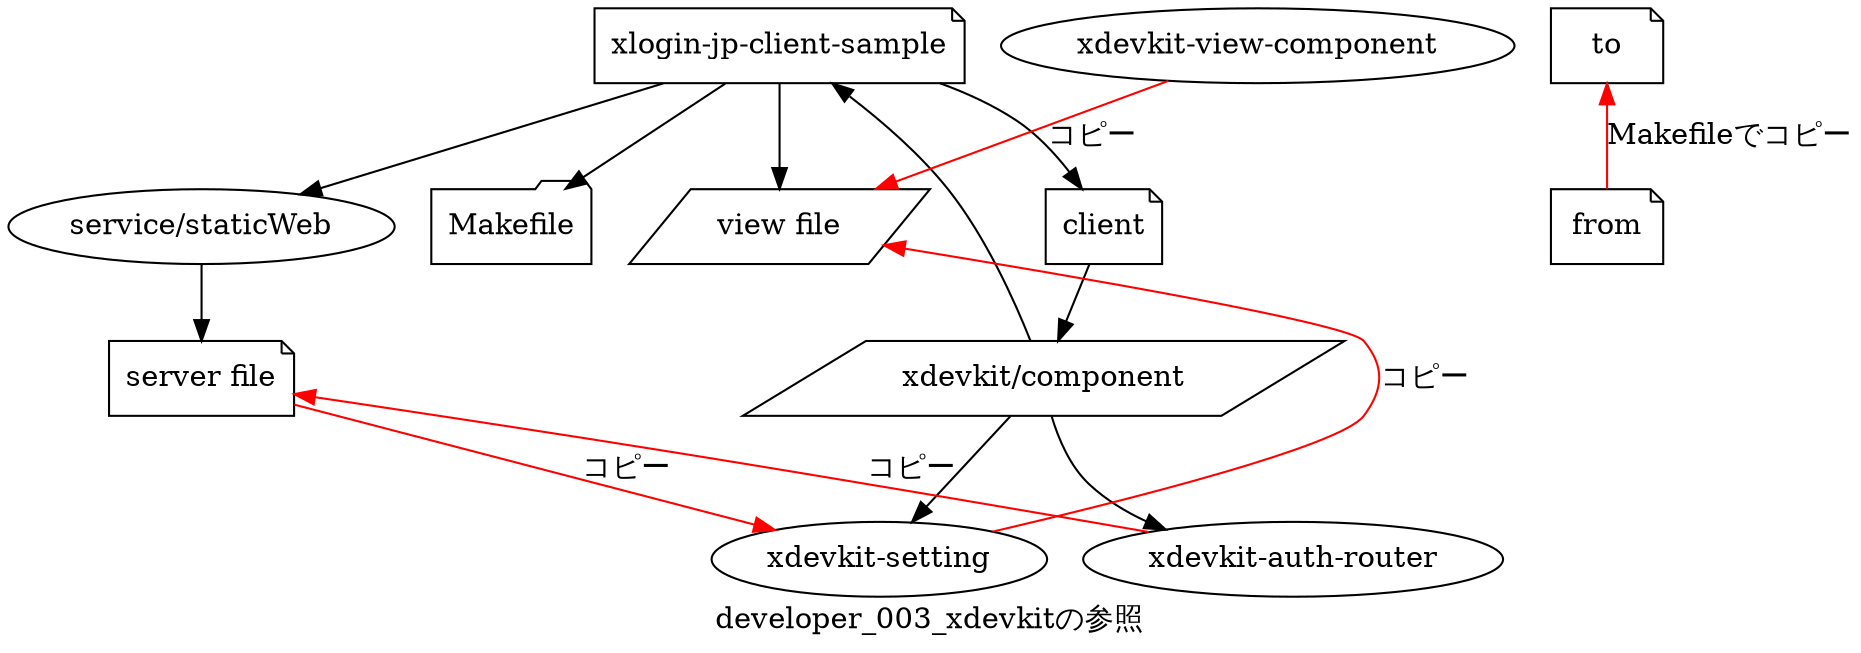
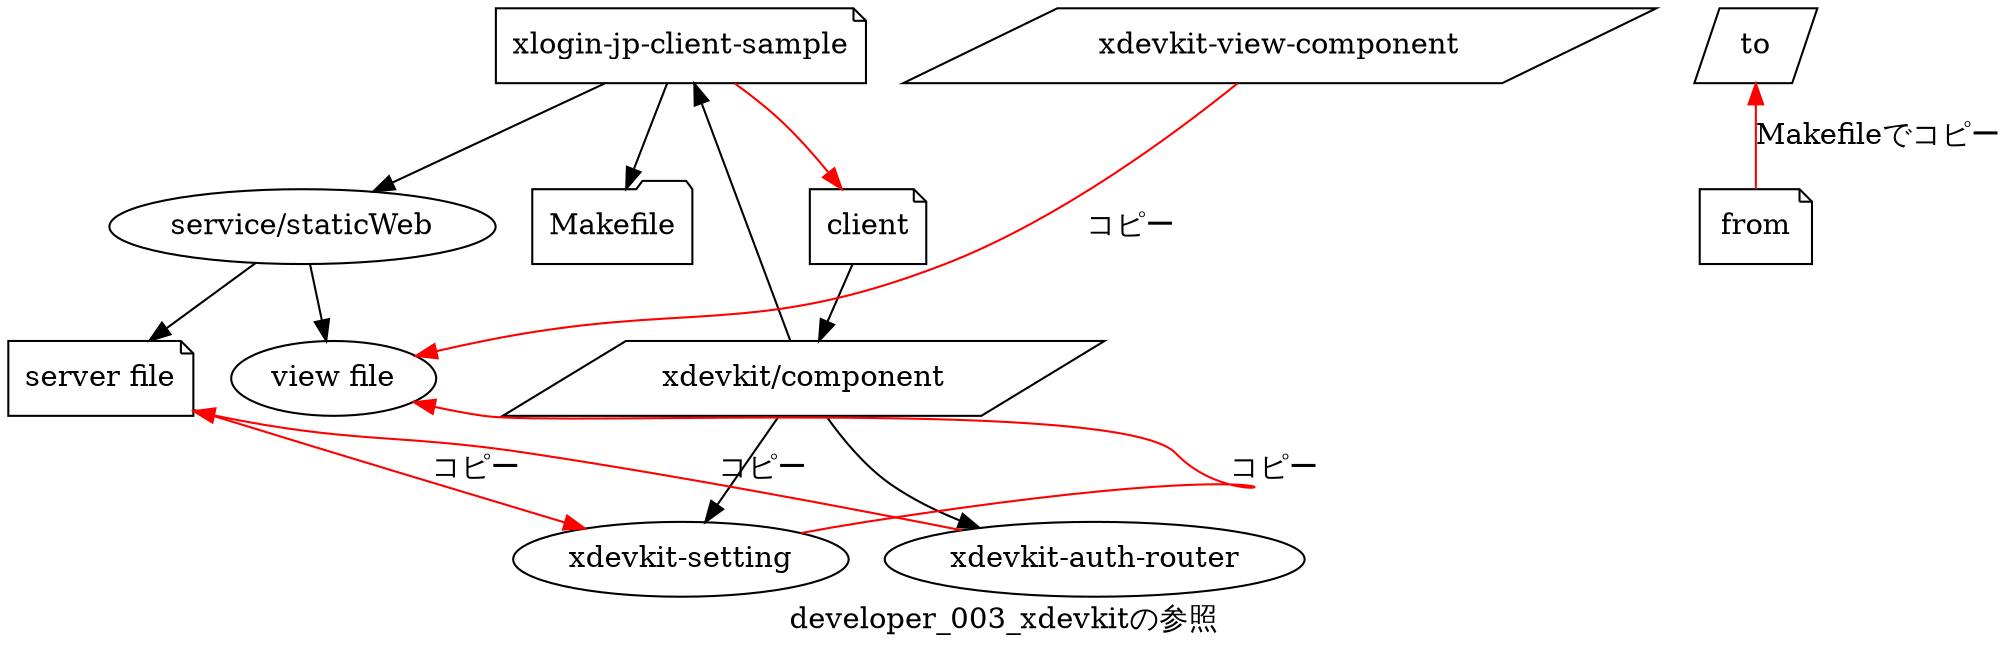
node "xdevkit-view-component": shape ellipse -> parallelogram
node "to": shape note -> parallelogram
edge "xlogin-jp-client-sample" -> "client": color black -> red
edge "xlogin-jp-client-sample" -> "view file": now "service/staticWeb" -> "view file"
node "view file": shape parallelogram -> ellipse
